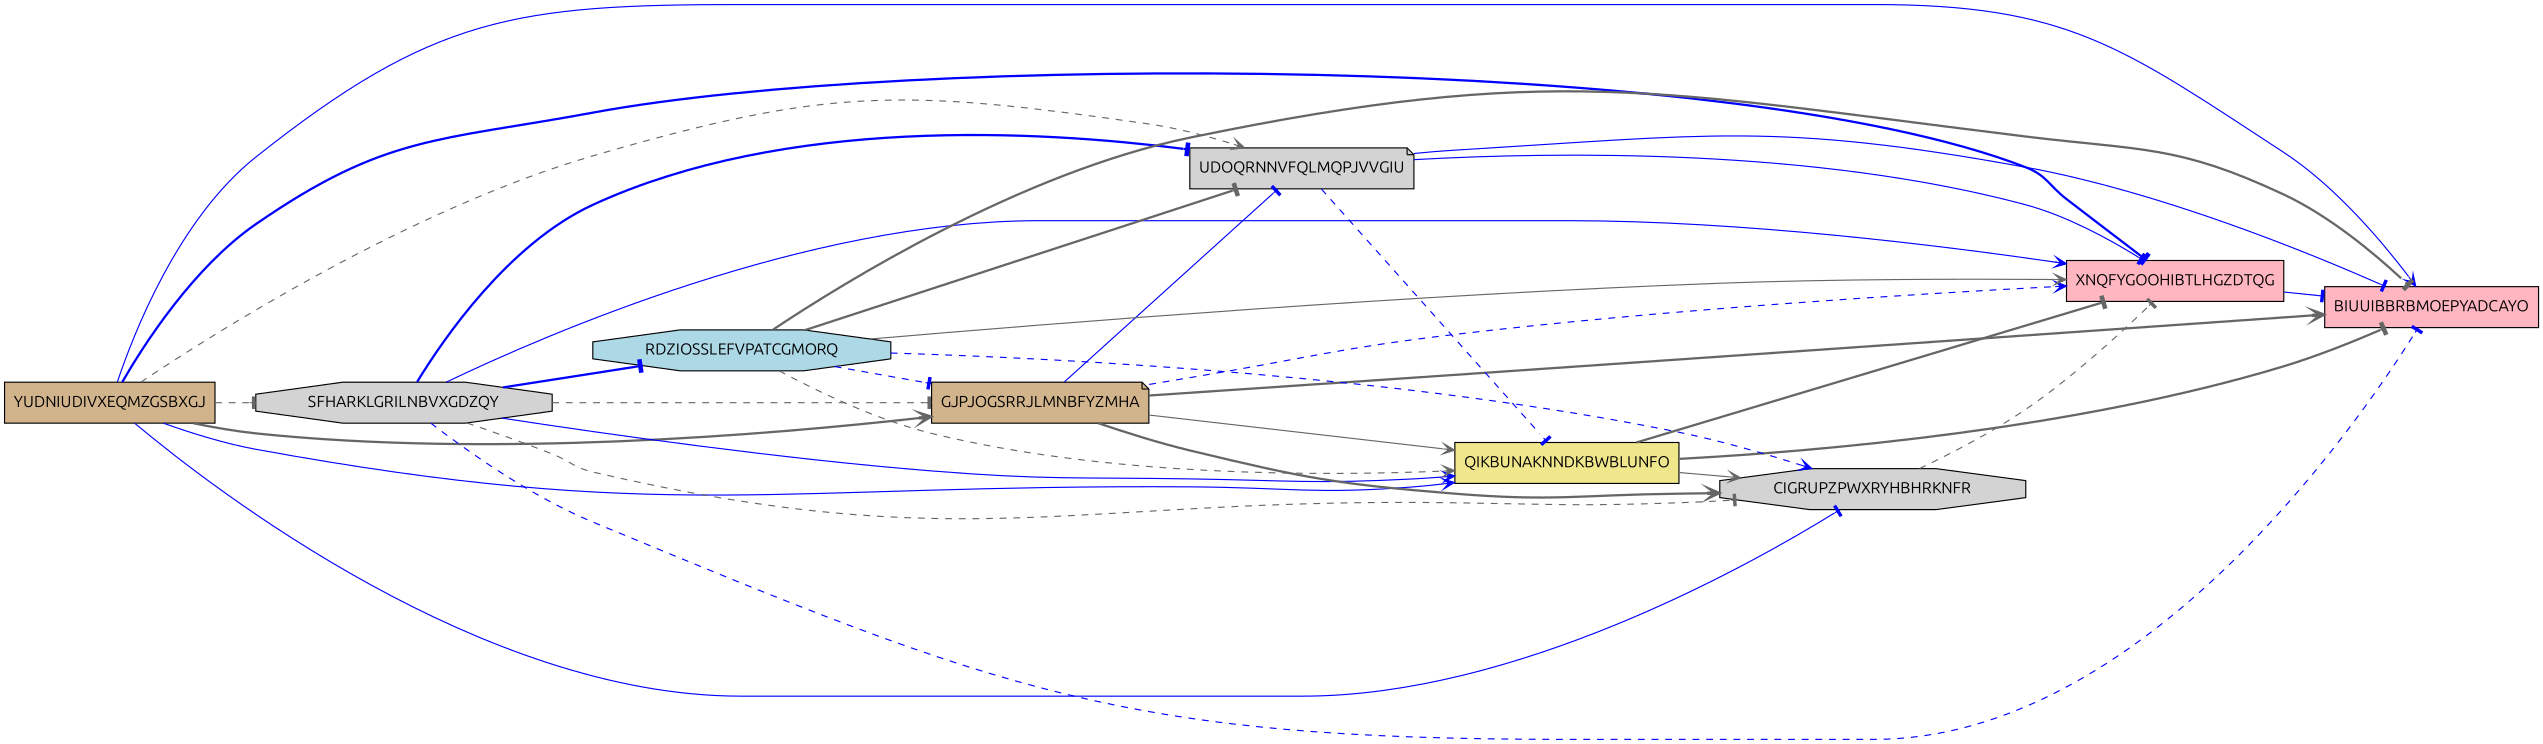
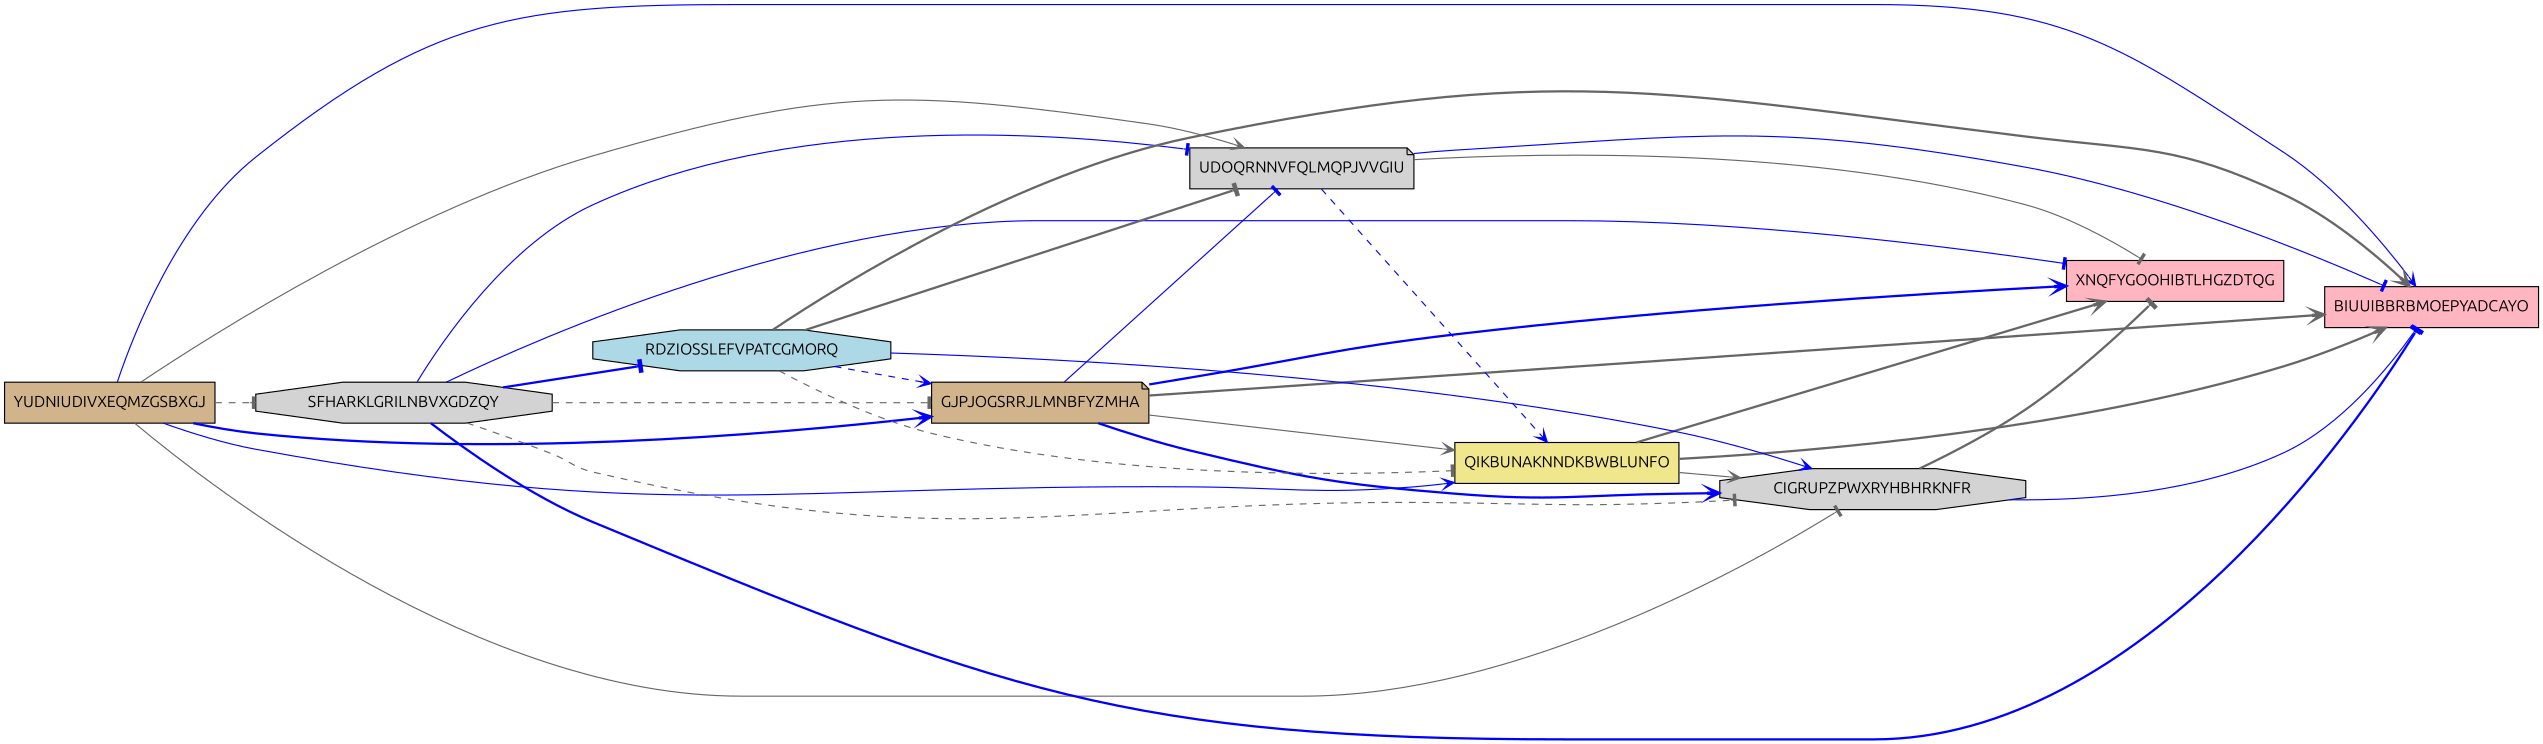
edge "YUDNIUDIVXEQMZGSBXGJ" -> "XNQFYGOOHIBTLHGZDTQG": removed
edge "RDZIOSSLEFVPATCGMORQ" -> "BIUUIBBRBMOEPYADCAYO": arrowhead tee -> vee
edge "YUDNIUDIVXEQMZGSBXGJ" -> "UDOQRNNVFQLMQPJVVGIU": style dashed -> solid
edge "SFHARKLGRILNBVXGDZQY" -> "UDOQRNNVFQLMQPJVVGIU": style bold -> solid
edge "UDOQRNNVFQLMQPJVVGIU" -> "XNQFYGOOHIBTLHGZDTQG": color blue -> gray40
edge "SFHARKLGRILNBVXGDZQY" -> "XNQFYGOOHIBTLHGZDTQG": arrowhead vee -> tee
edge "XNQFYGOOHIBTLHGZDTQG" -> "BIUUIBBRBMOEPYADCAYO": now "CIGRUPZPWXRYHBHRKNFR" -> "BIUUIBBRBMOEPYADCAYO"
edge "RDZIOSSLEFVPATCGMORQ" -> "XNQFYGOOHIBTLHGZDTQG": removed
edge "UDOQRNNVFQLMQPJVVGIU" -> "QIKBUNAKNNDKBWBLUNFO": arrowhead tee -> vee
edge "GJPJOGSRRJLMNBFYZMHA" -> "XNQFYGOOHIBTLHGZDTQG": style dashed -> bold
edge "QIKBUNAKNNDKBWBLUNFO" -> "XNQFYGOOHIBTLHGZDTQG": arrowhead tee -> vee
edge "RDZIOSSLEFVPATCGMORQ" -> "GJPJOGSRRJLMNBFYZMHA": arrowhead tee -> vee
edge "RDZIOSSLEFVPATCGMORQ" -> "CIGRUPZPWXRYHBHRKNFR": style dashed -> solid
edge "CIGRUPZPWXRYHBHRKNFR" -> "XNQFYGOOHIBTLHGZDTQG": style dashed -> bold
edge "QIKBUNAKNNDKBWBLUNFO" -> "BIUUIBBRBMOEPYADCAYO": arrowhead tee -> vee
edge "YUDNIUDIVXEQMZGSBXGJ" -> "GJPJOGSRRJLMNBFYZMHA": color gray40 -> blue
edge "RDZIOSSLEFVPATCGMORQ" -> "QIKBUNAKNNDKBWBLUNFO": arrowhead vee -> tee
edge "SFHARKLGRILNBVXGDZQY" -> "QIKBUNAKNNDKBWBLUNFO": removed
edge "GJPJOGSRRJLMNBFYZMHA" -> "CIGRUPZPWXRYHBHRKNFR": color gray40 -> blue
edge "YUDNIUDIVXEQMZGSBXGJ" -> "CIGRUPZPWXRYHBHRKNFR": color blue -> gray40
edge "SFHARKLGRILNBVXGDZQY" -> "BIUUIBBRBMOEPYADCAYO": style dashed -> bold
